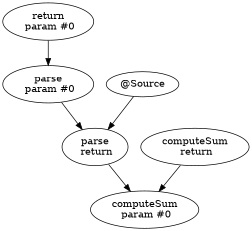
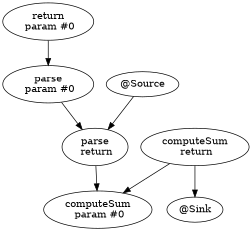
node "@Sink": added
